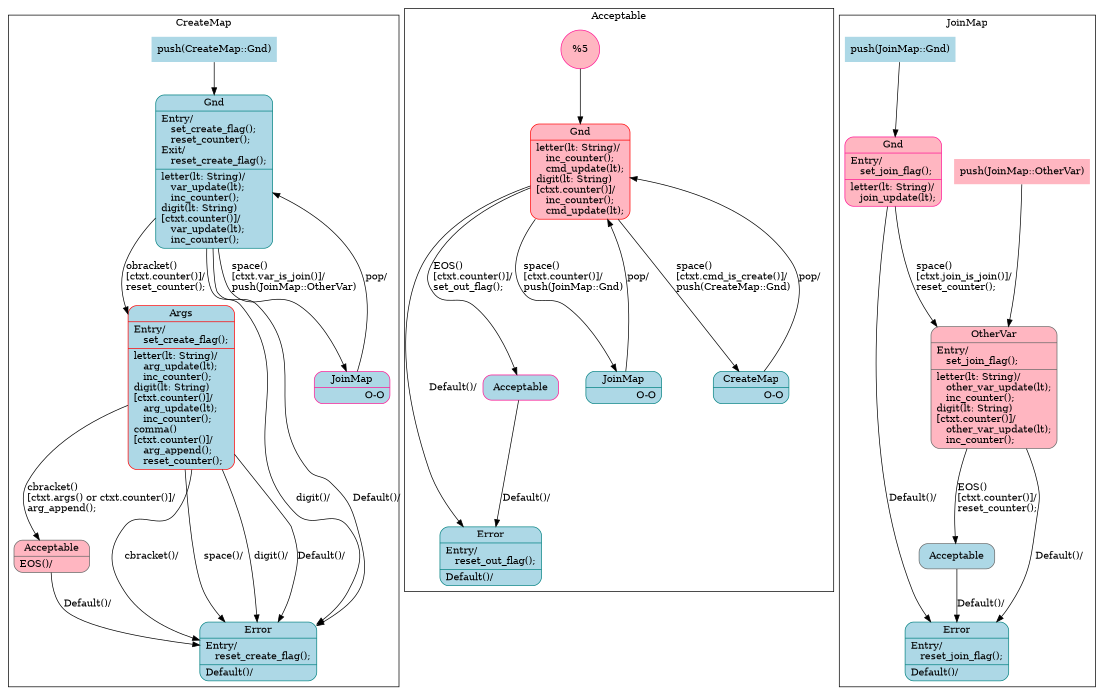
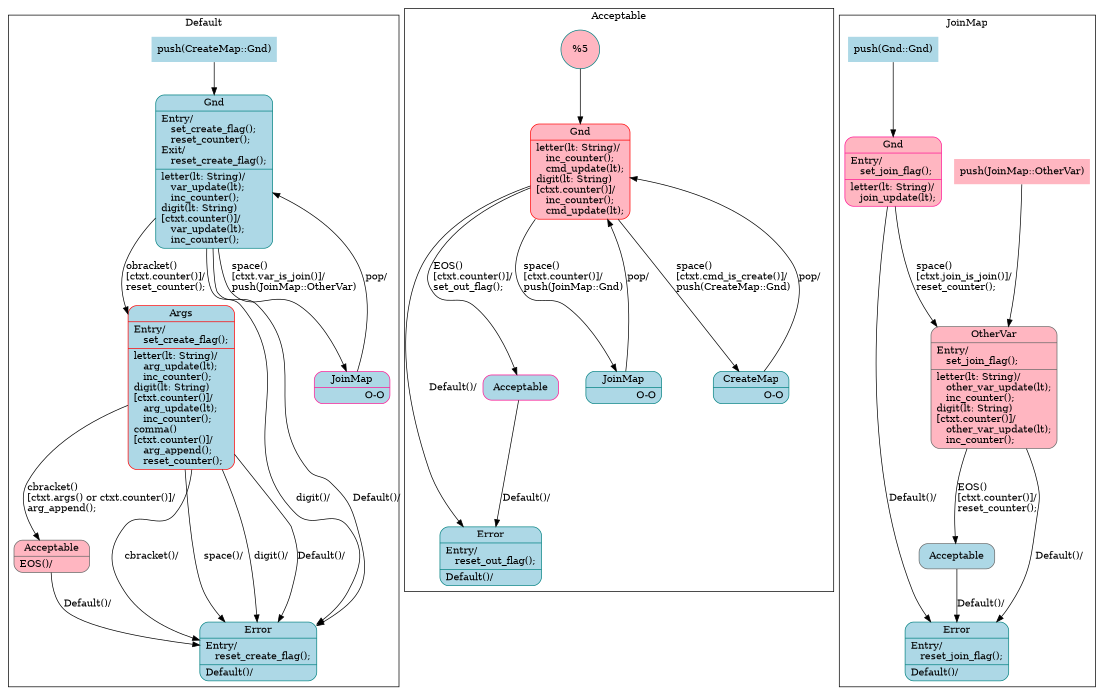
cluster "CreateMap": label "CreateMap" -> "Default"
node "%5": color deeppink -> teal
node "push(JoinMap::Gnd)": label "push(JoinMap::Gnd)" -> "push(Gnd::Gnd)"
